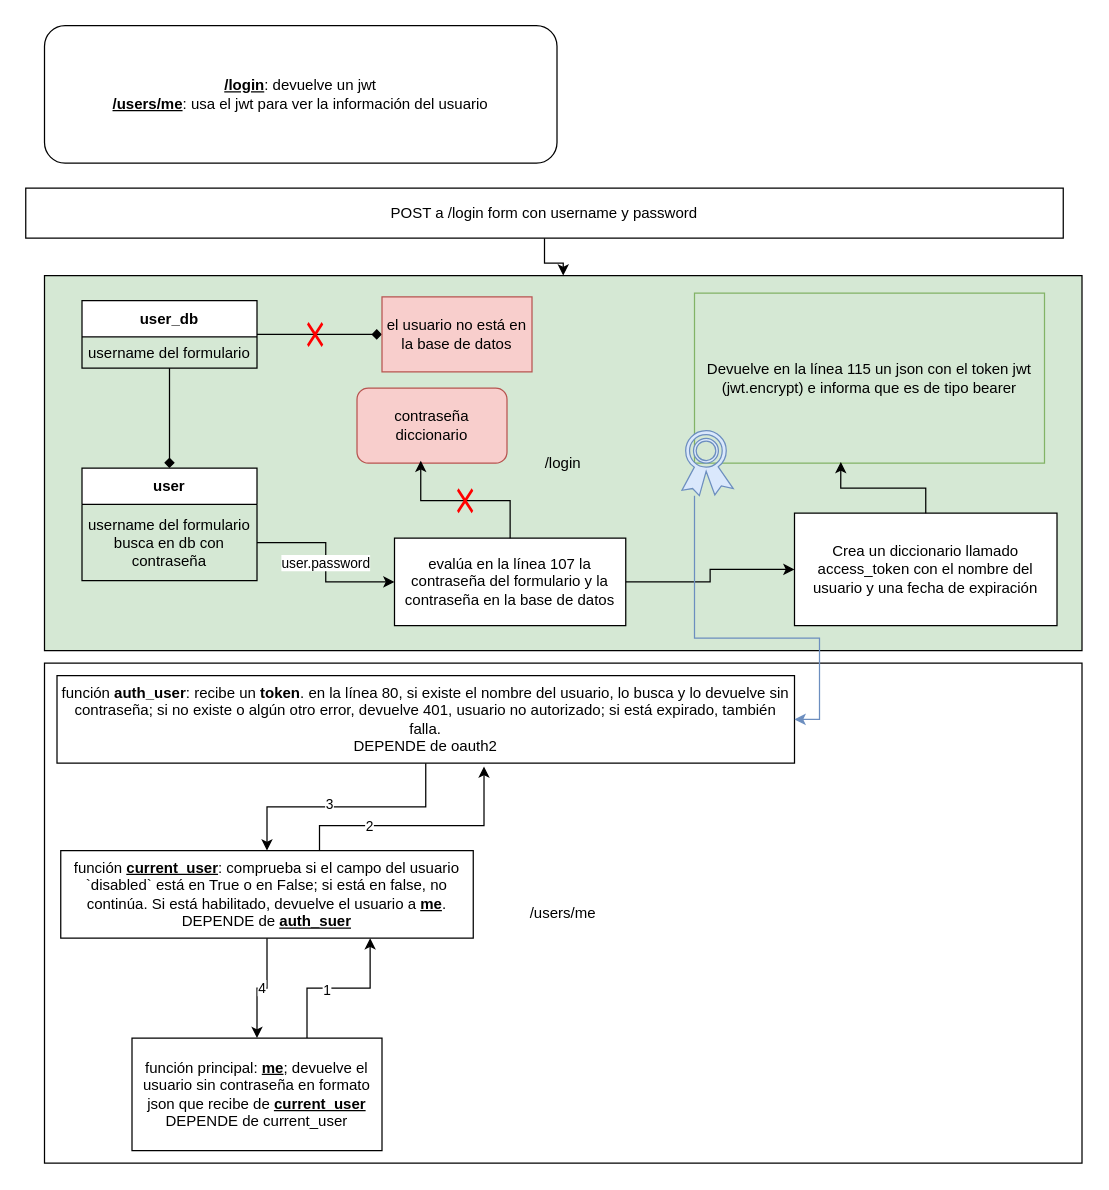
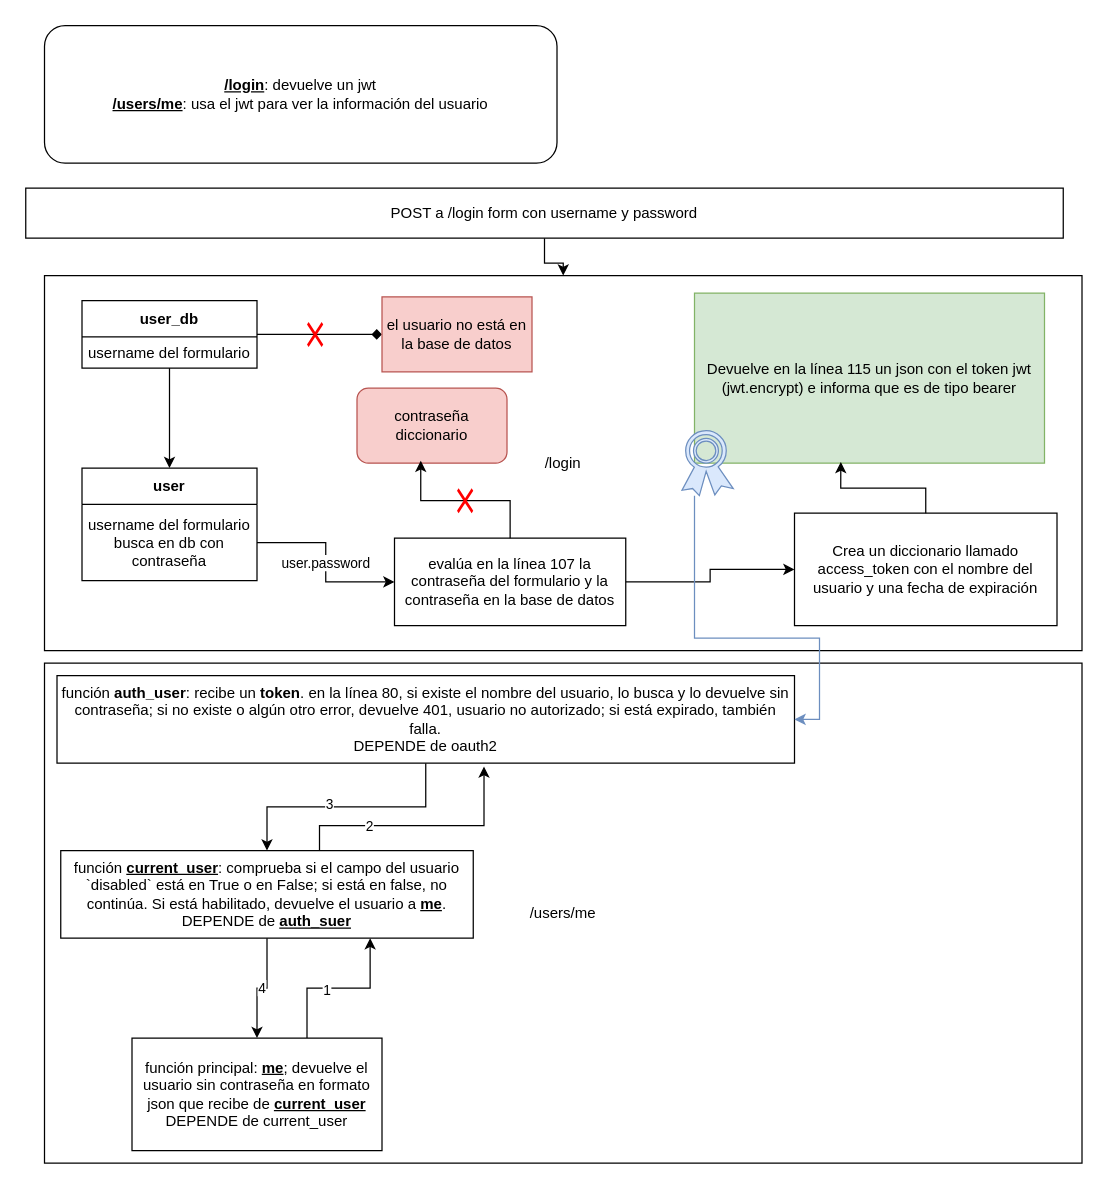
edge "user_db" -> "user": arrowhead diamond -> classic
node "/login": fillcolor #d5e8d4 -> #ffffff
